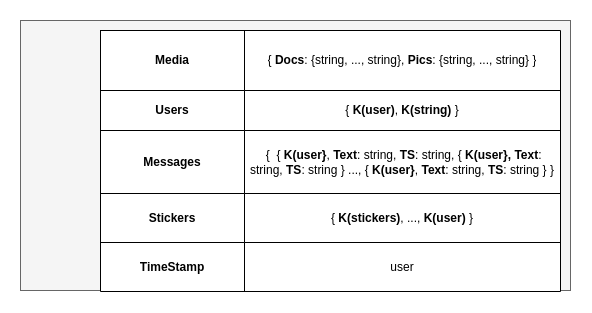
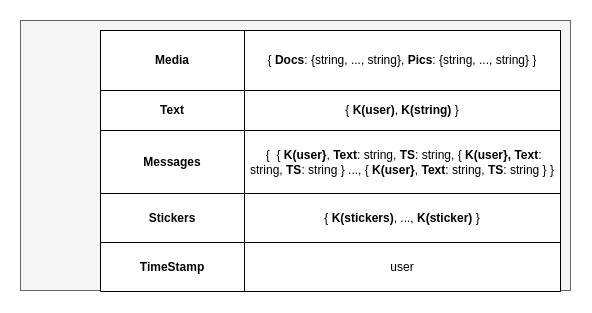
node "Users": label "Users" -> "Text"
node "{ K(stickers), ..., K(user) }": label "{ K(stickers), ..., K(user) }" -> "{ K(stickers), ..., K(sticker) }"
